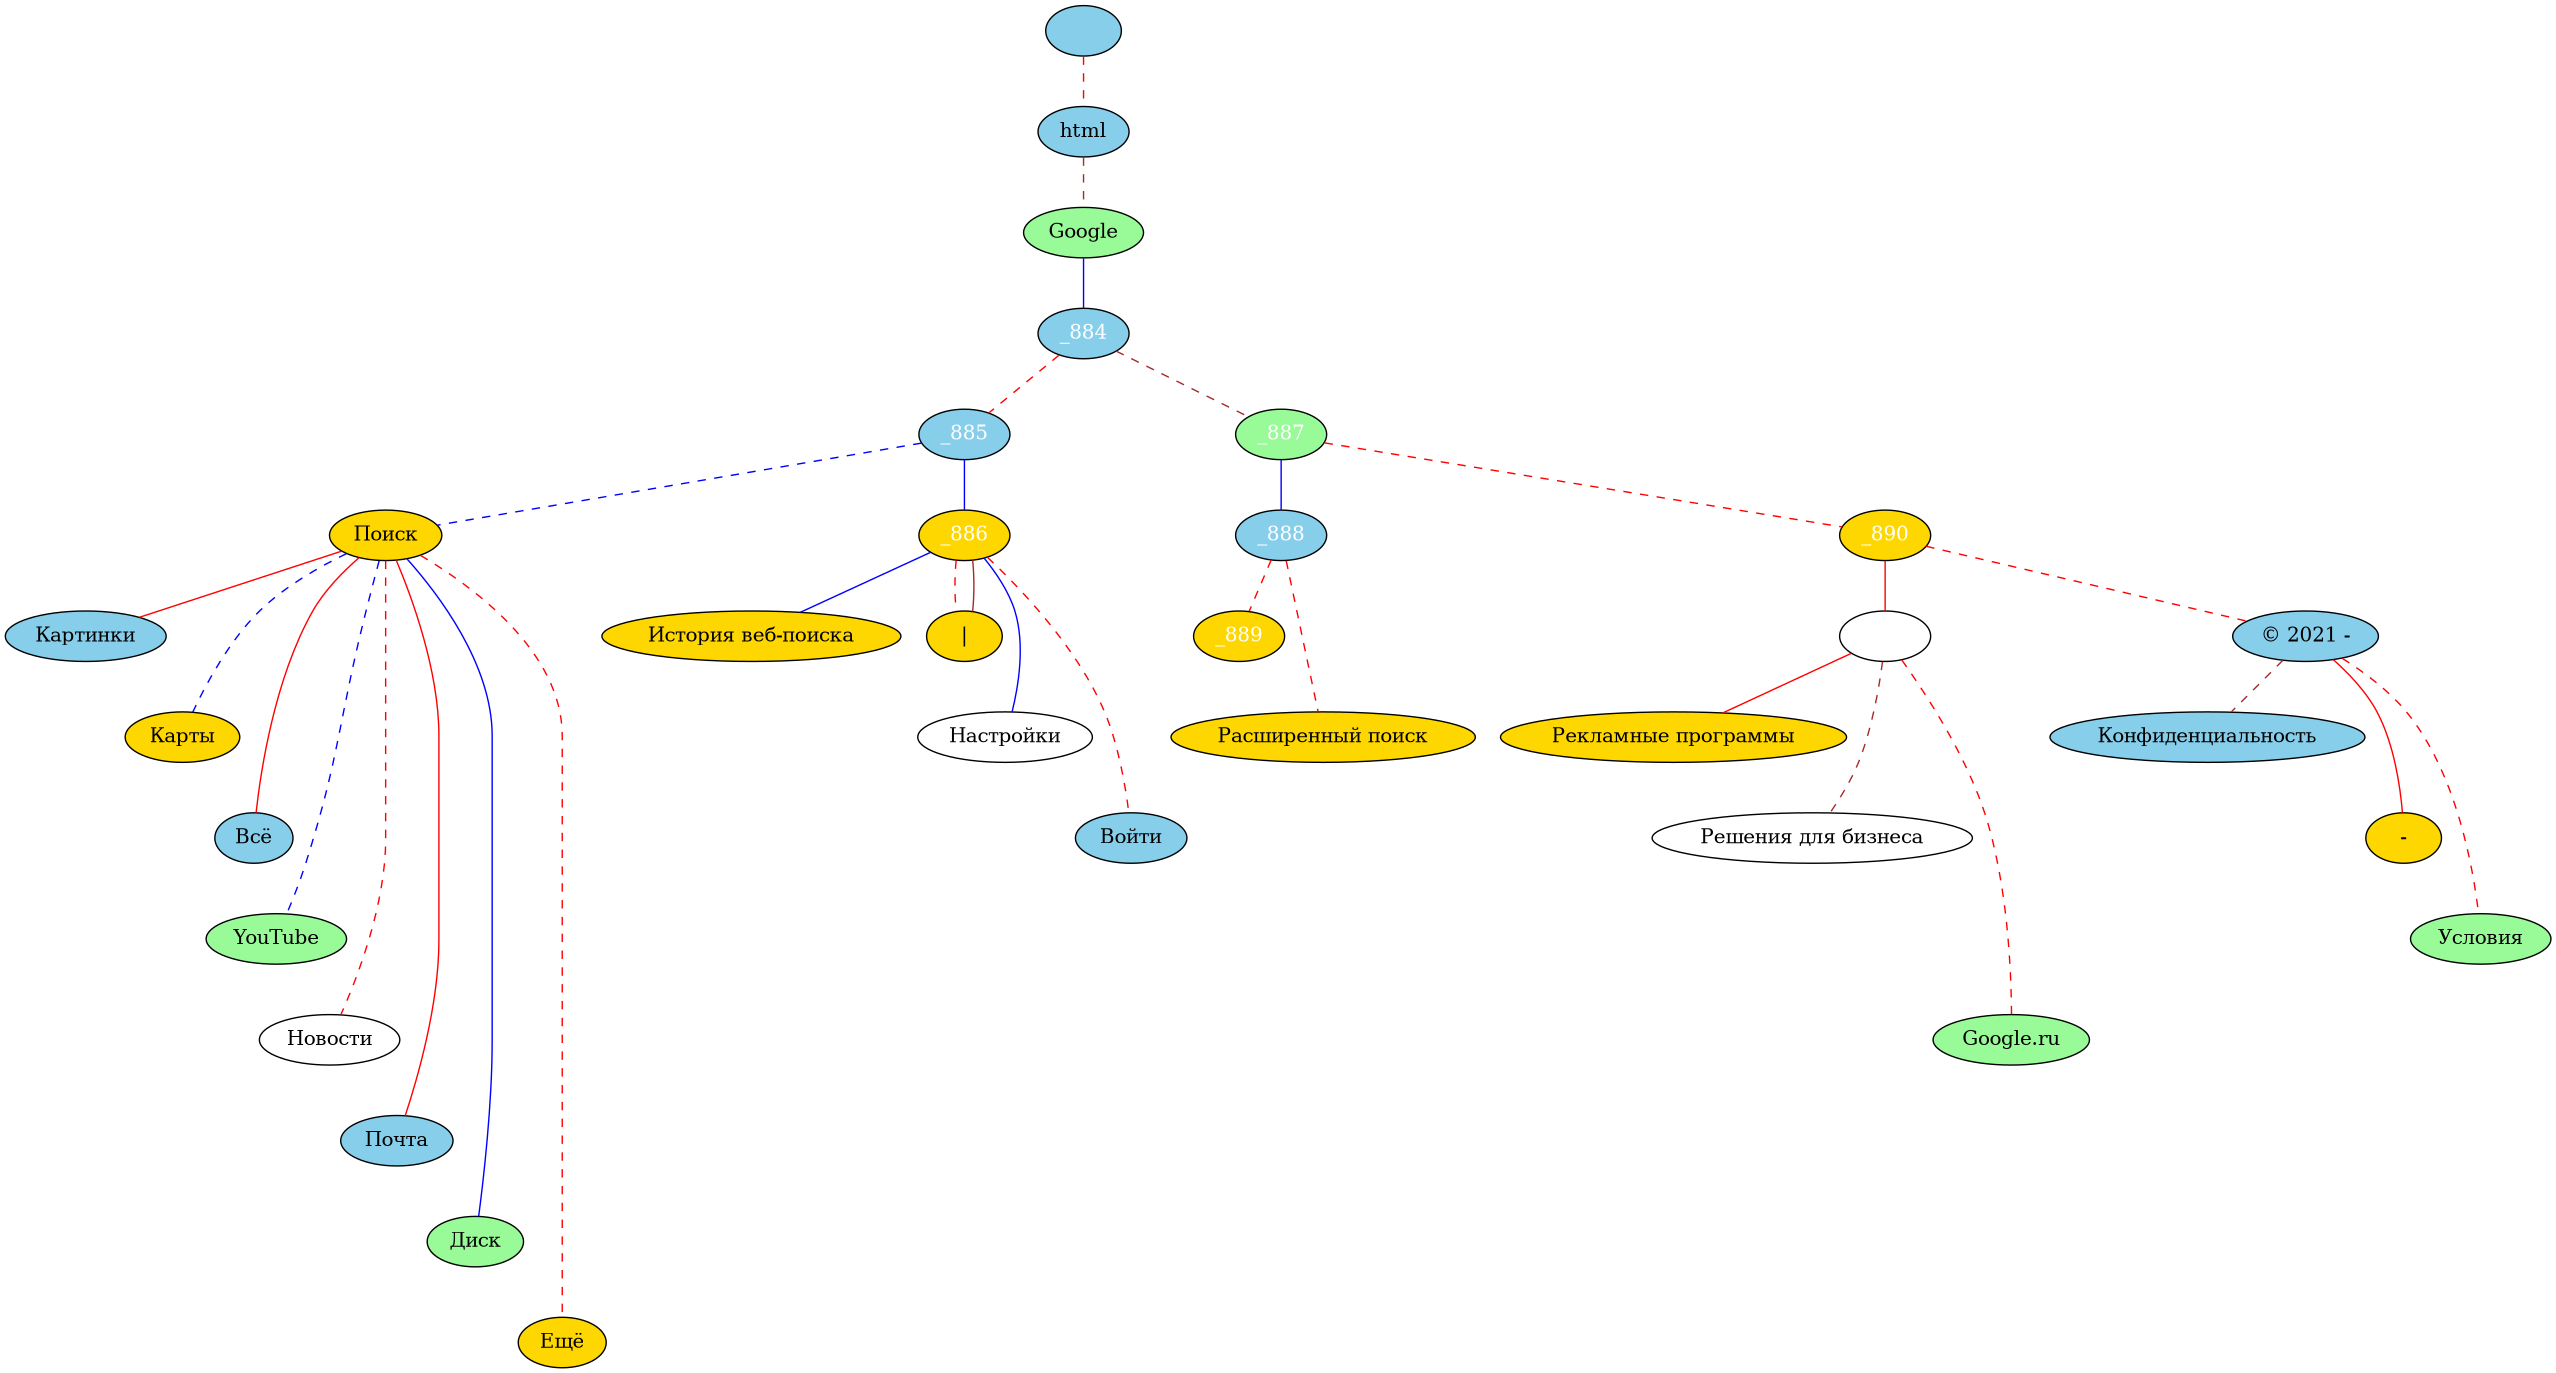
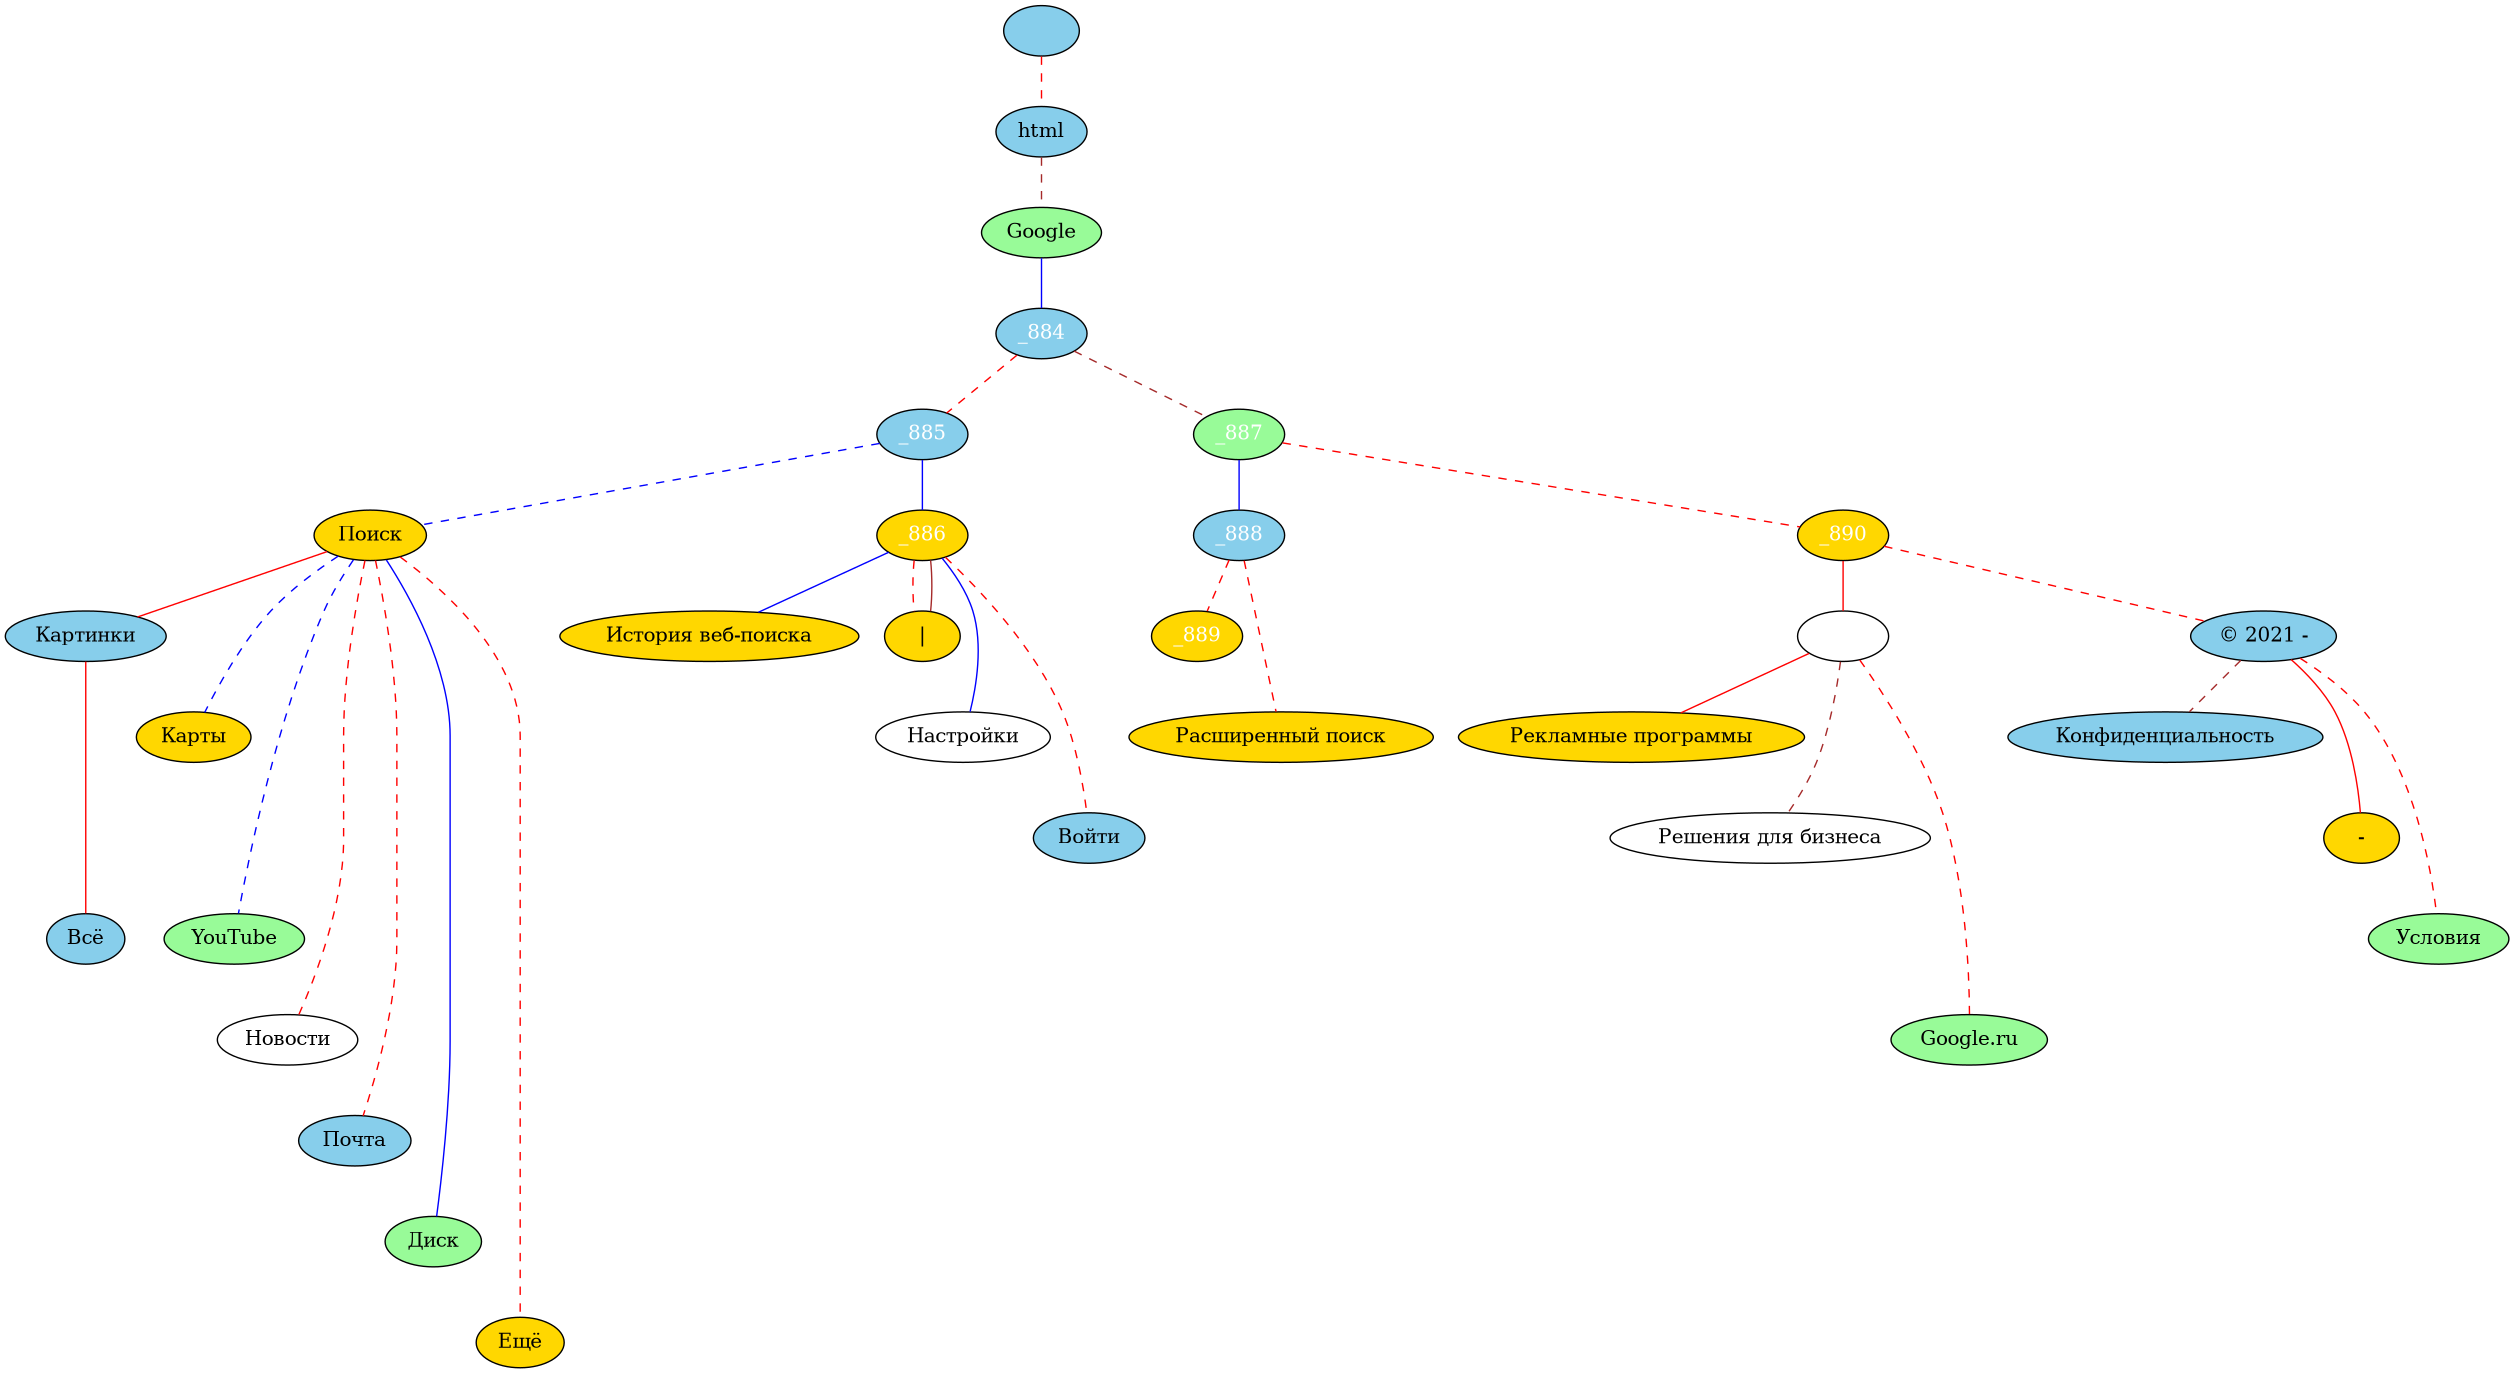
edge "Поиск" -- "Всё": now "Картинки" -- "Всё"
edge "Поиск" -- "Почта": style solid -> dashed
